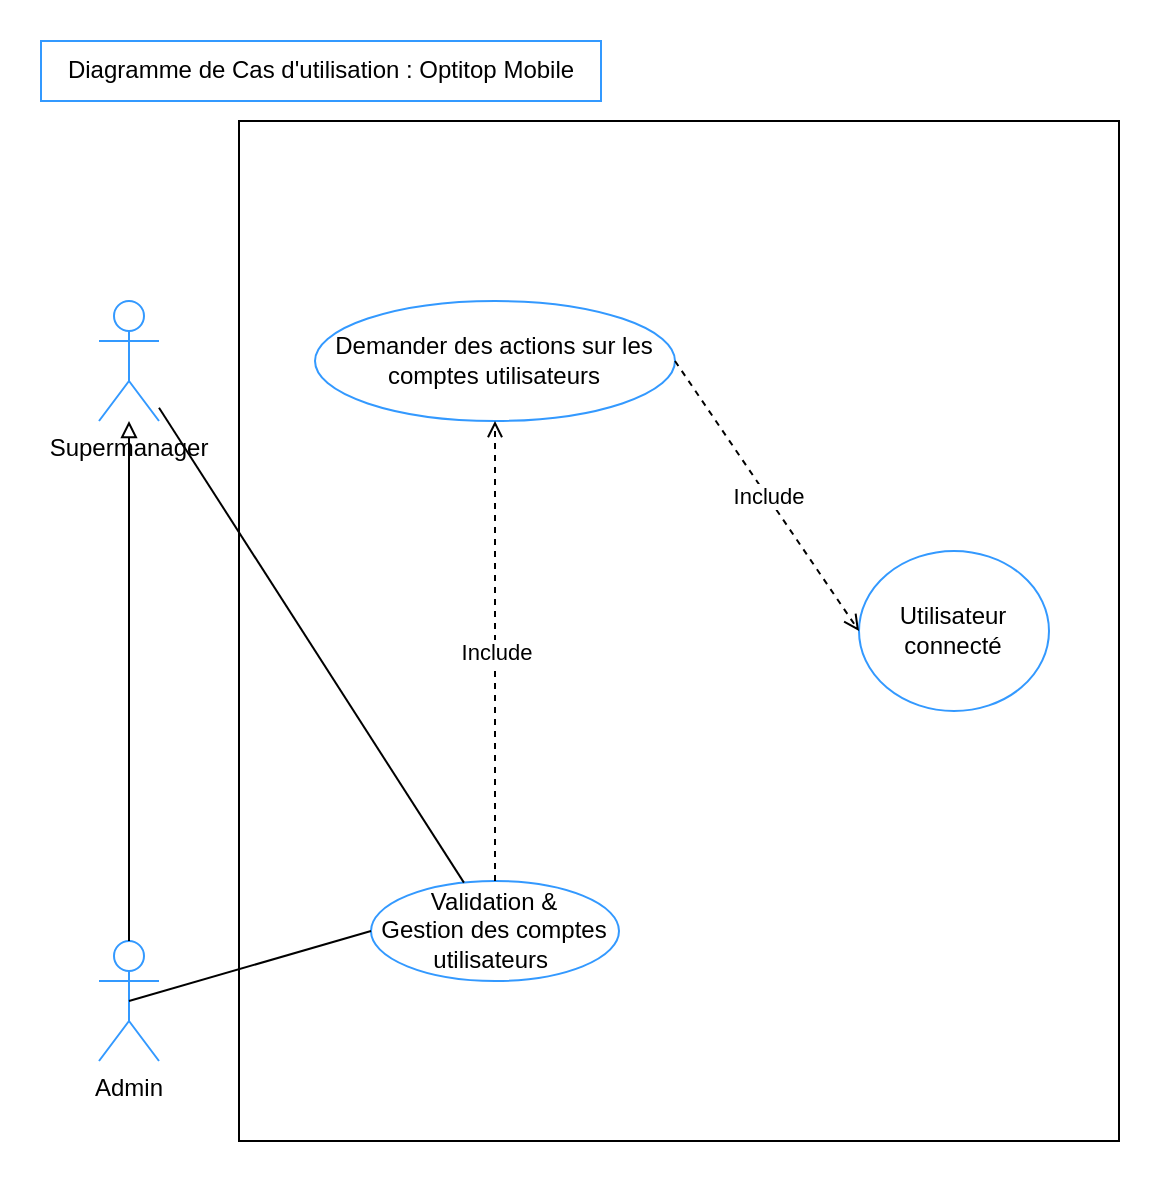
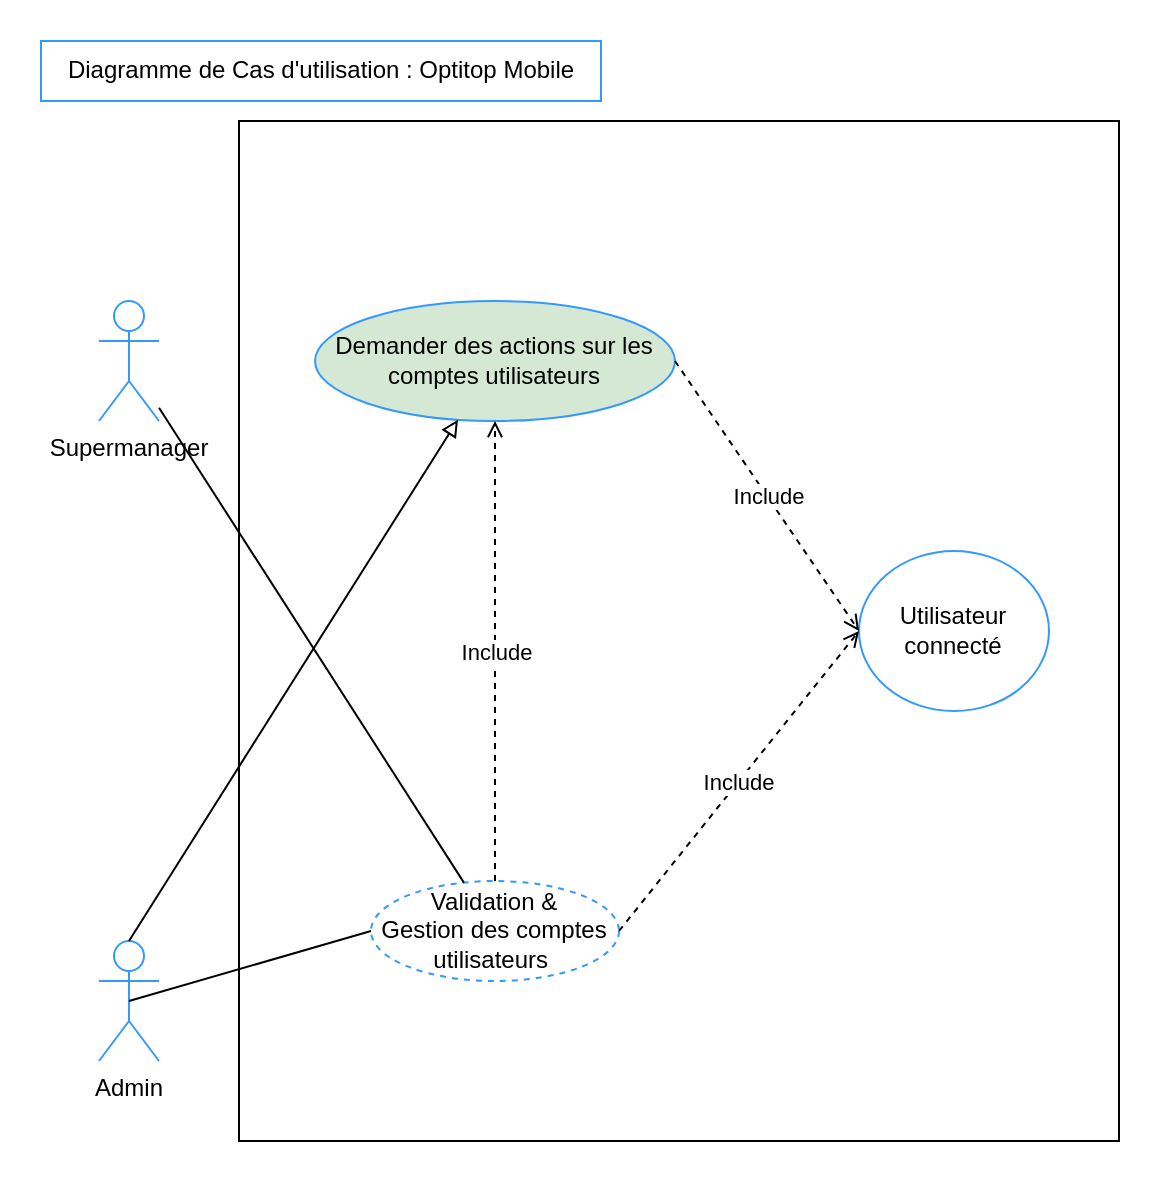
node "Demander des actions sur les comptes utilisateurs": fillcolor #ffffff -> #d5e8d4
edge "Admin" -> "Supermanager": now "Admin" -> "Demander des actions sur les comptes utilisateurs"
edge "Validation & Gestion des comptes utilisateurs" -> "Utilisateur connecté": added, label "Include"
node "Validation & Gestion des comptes utilisateurs": style solid -> dashed
